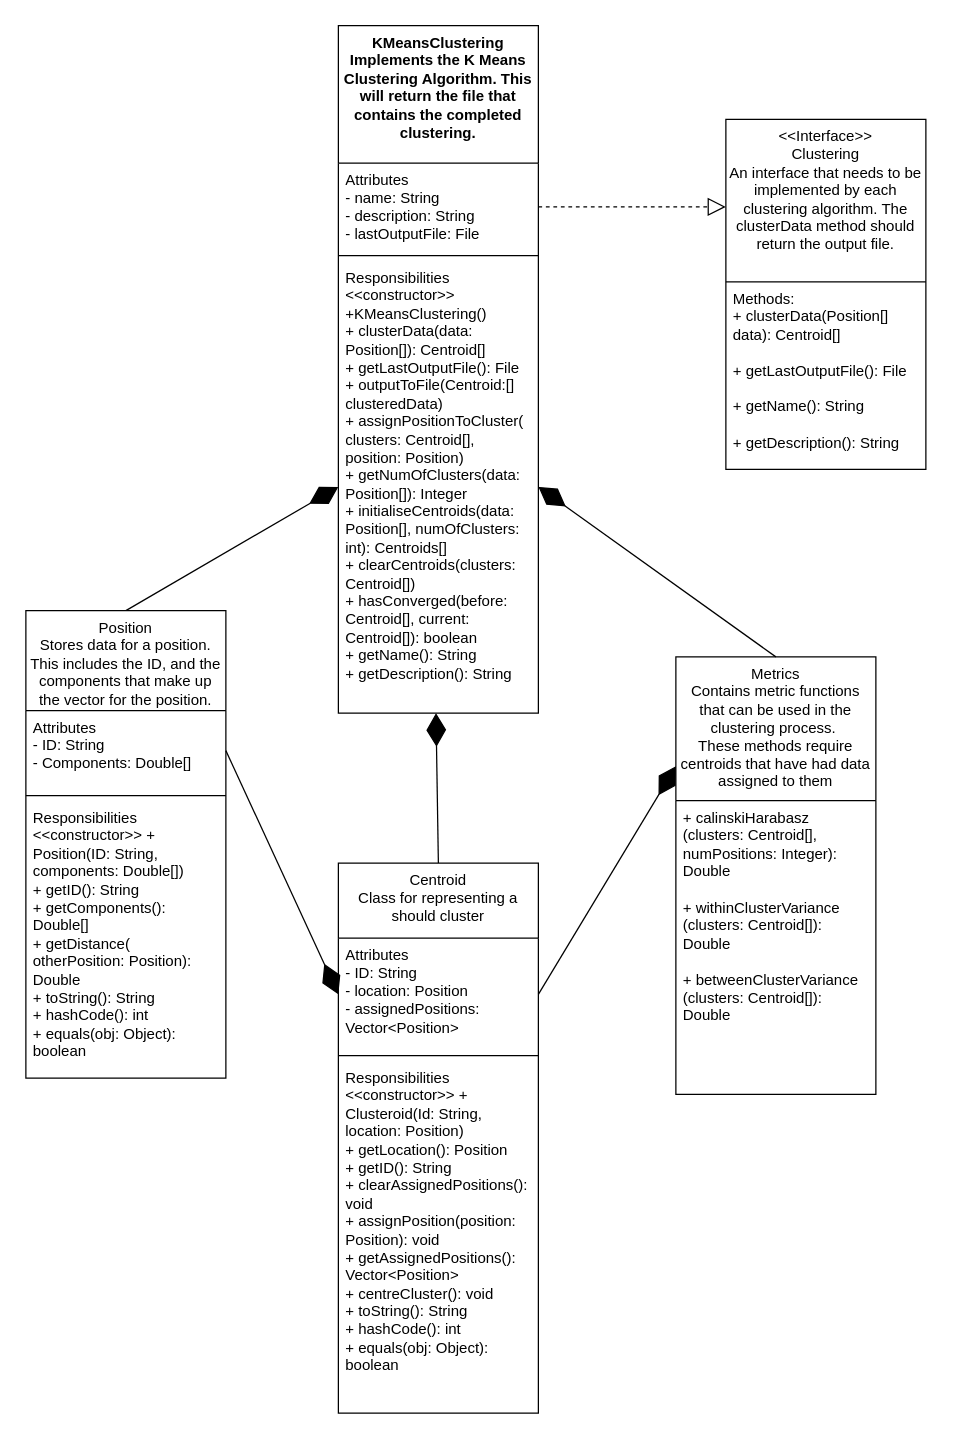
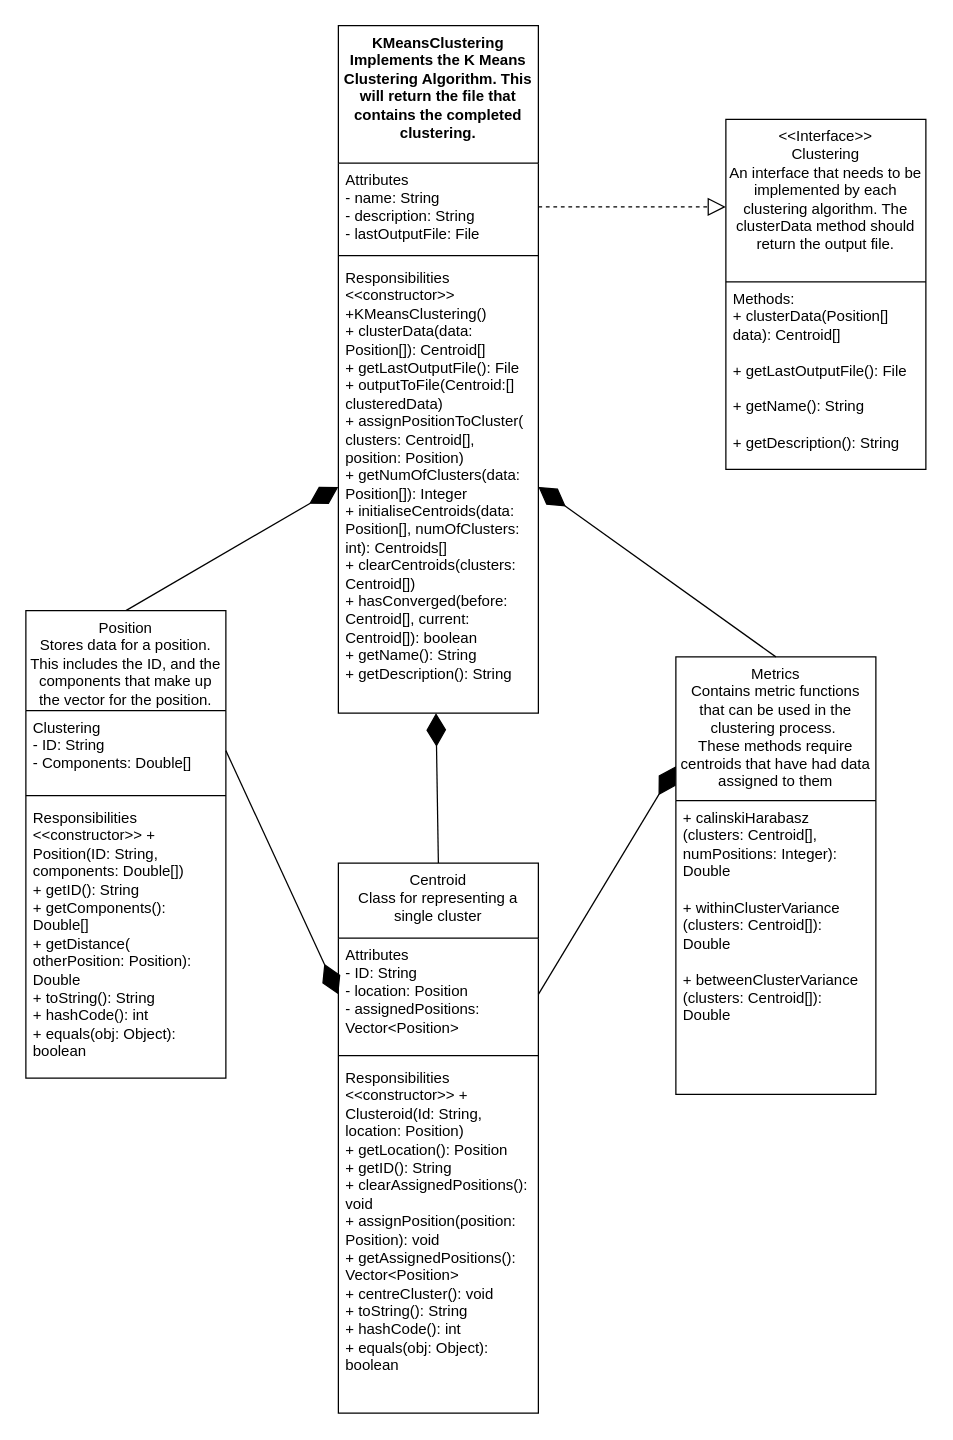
node "Attributes - ID: String - Components: Double[]": label "Attributes - ID: String - Components: Double[]" -> "Clustering - ID: String - Components: Double[]"
node "Centroid Class for representing a should cluster": label "Centroid Class for representing a should cluster" -> "Centroid Class for representing a single cluster"
